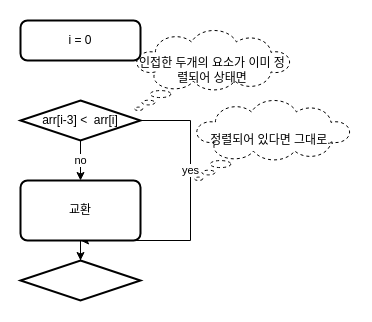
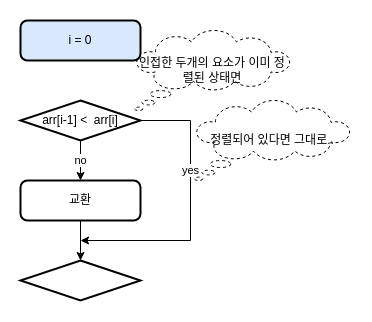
node "i = 0": fillcolor #ffffff -> #dae8fc
node "인접한 두개의 요소가 이미 정렬되어 상태면": label "인접한 두개의 요소가 이미 정렬되어 상태면" -> "인접한 두개의 요소가 이미 정렬된 상태면"
node "arr[i-3] < arr[i]": label "arr[i-3] < arr[i]" -> "arr[i-1] < arr[i]"
node "교환": size 120x60 -> 120x40
